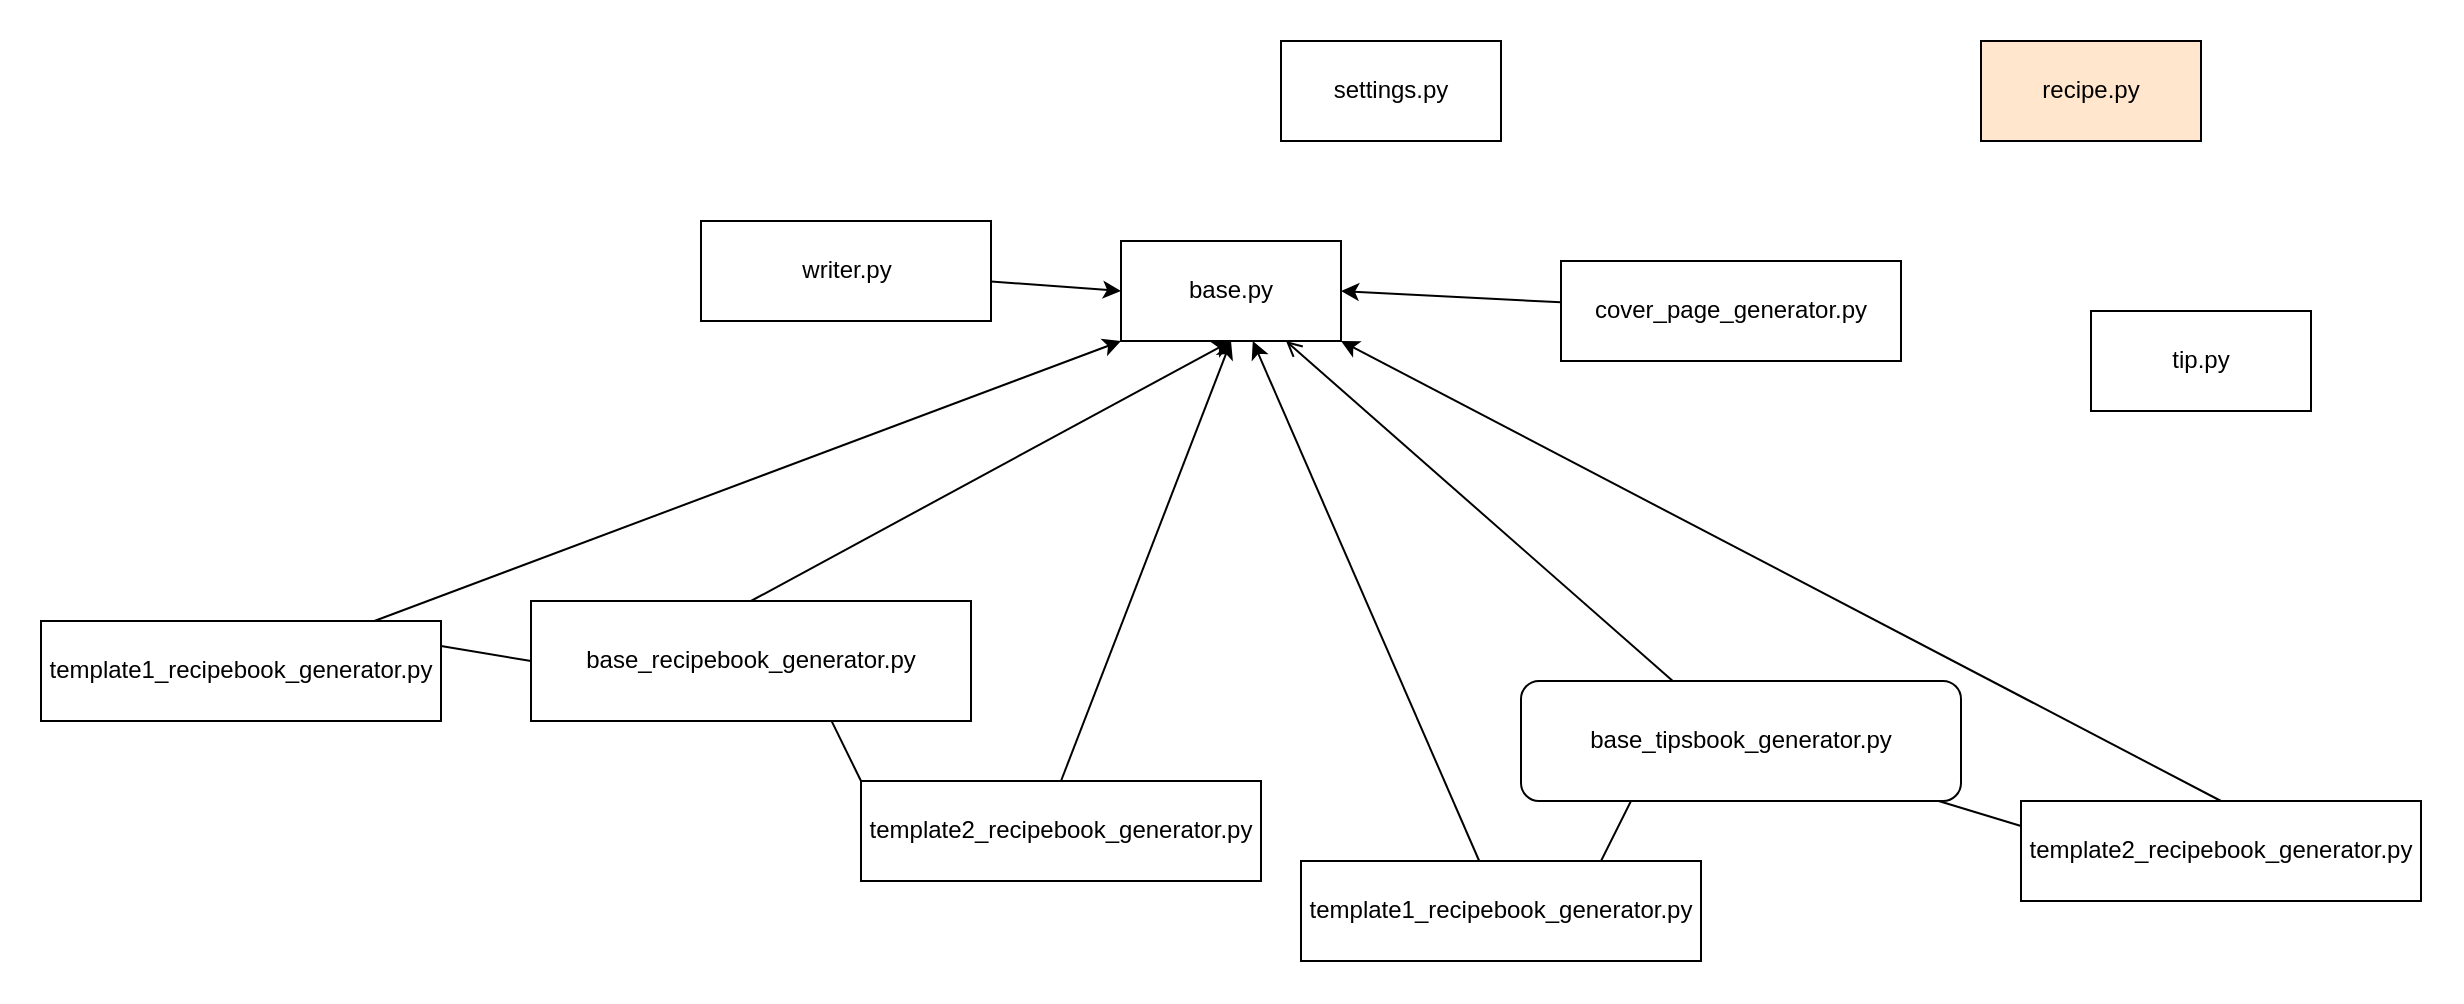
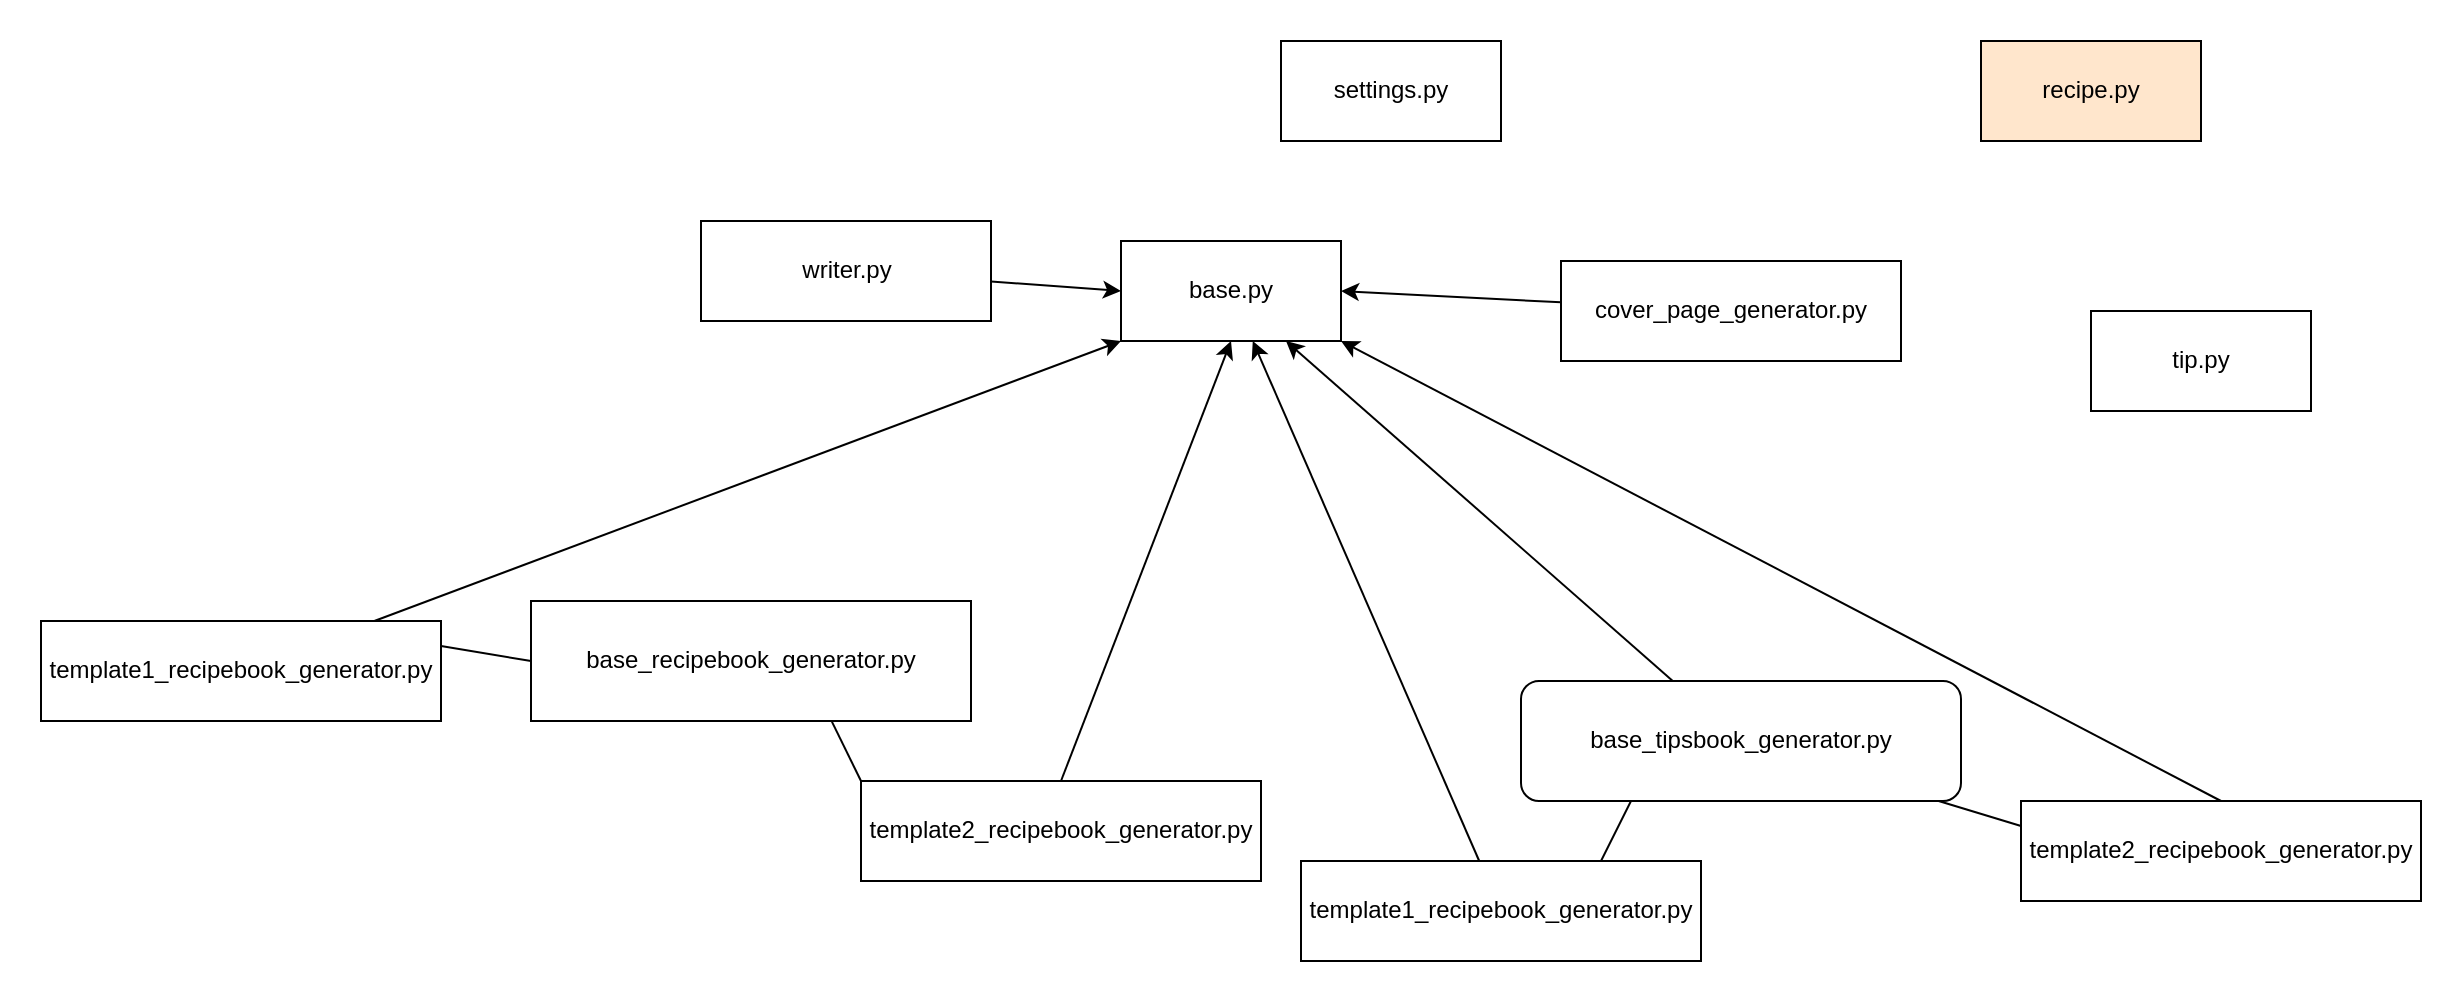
edge "base_tipsbook_generator.py" -> "base.py": arrowhead open -> classic
edge "base_recipebook_generator.py" -> "base.py": removed
